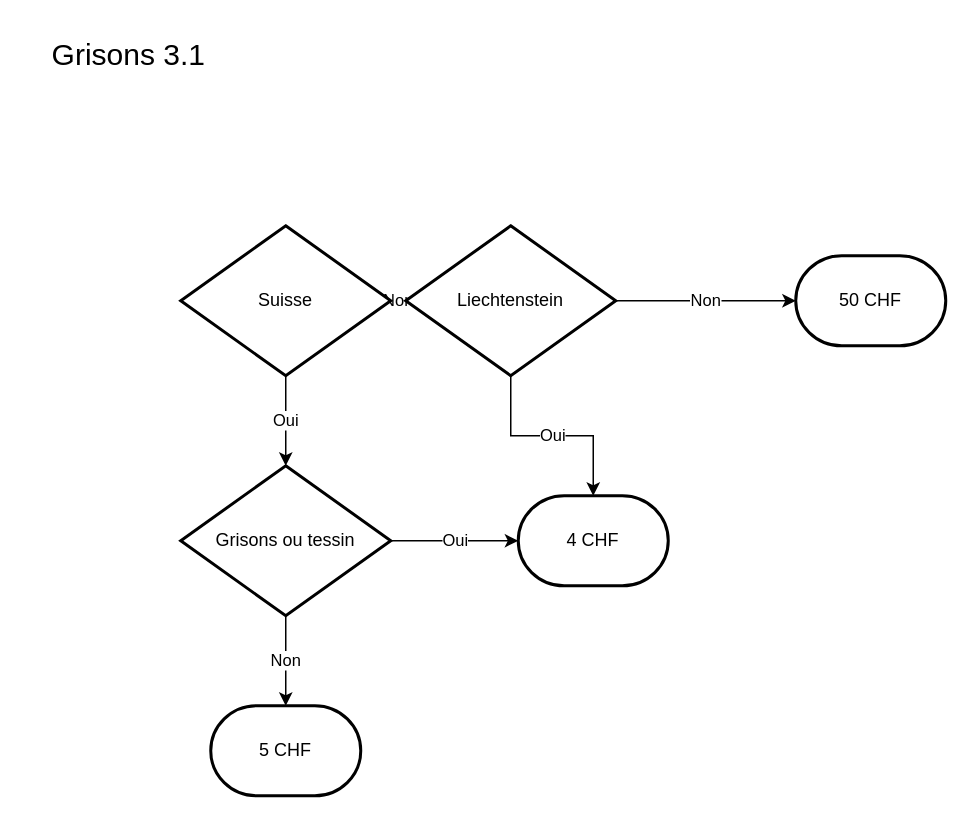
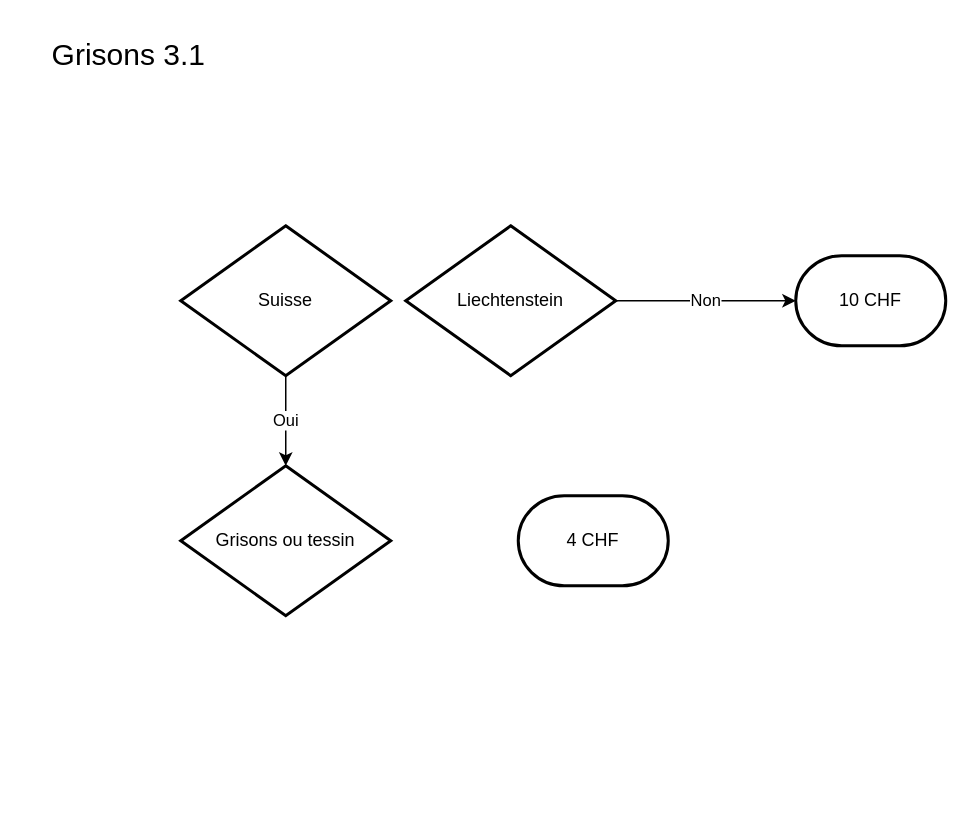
edge "Suisse" -> "Liechtenstein": removed, label "Non"
node "50 CHF": label "50 CHF" -> "10 CHF"
edge "Liechtenstein" -> "4 CHF": removed, label "Oui"
edge "Grisons ou tessin" -> "4 CHF": removed, label "Oui"
edge "Grisons ou tessin" -> "5 CHF": removed, label "Non"
node "5 CHF": removed
